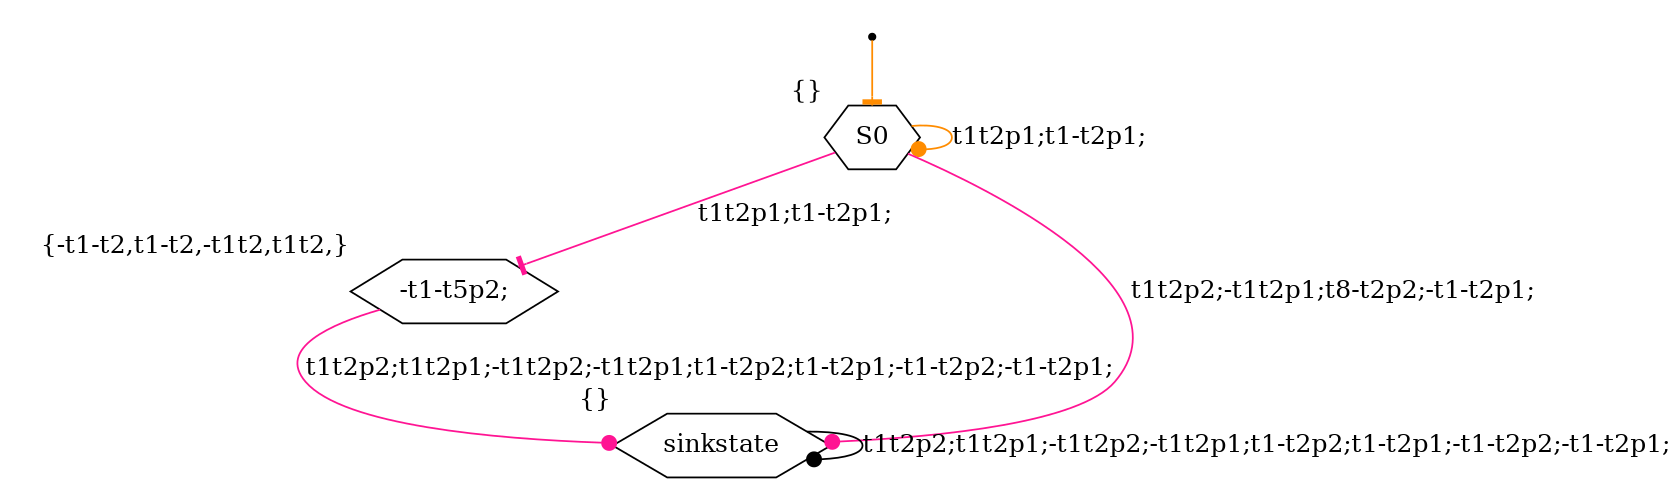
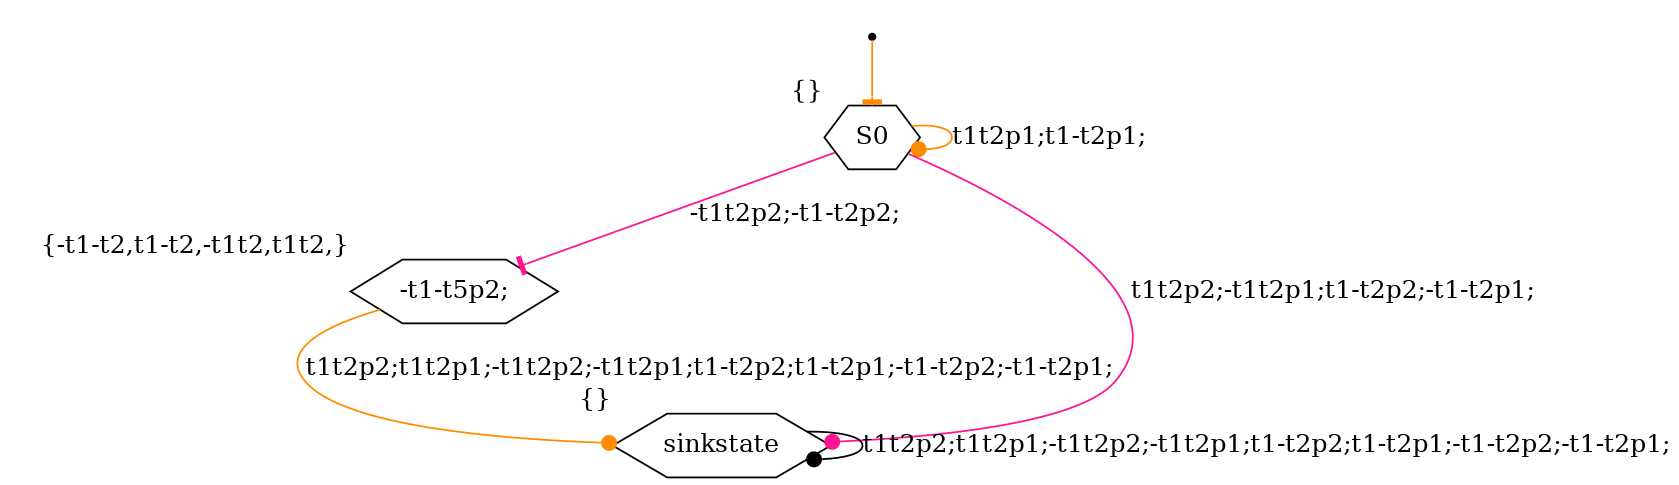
edge "S0 {}" -> "-t1-t5p2; {-t1-t2,t1-t2,-t1t2,t1t2,}": label "t1t2p1;t1-t2p1;" -> "-t1t2p2;-t1-t2p2;"
edge "S0 {}" -> "sinkstate {}": label "t1t2p2;-t1t2p1;t8-t2p2;-t1-t2p1;" -> "t1t2p2;-t1t2p1;t1-t2p2;-t1-t2p1;"
edge "-t1-t5p2; {-t1-t2,t1-t2,-t1t2,t1t2,}" -> "sinkstate {}": color deeppink -> darkorange
